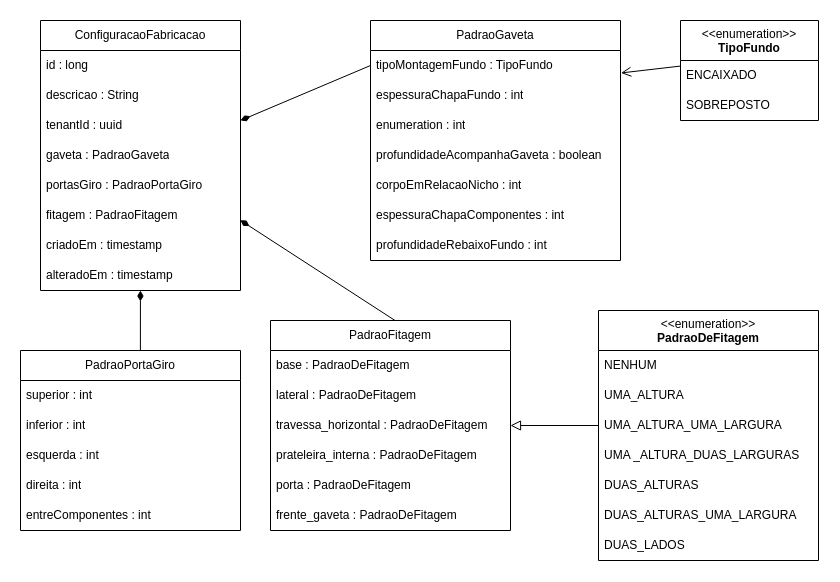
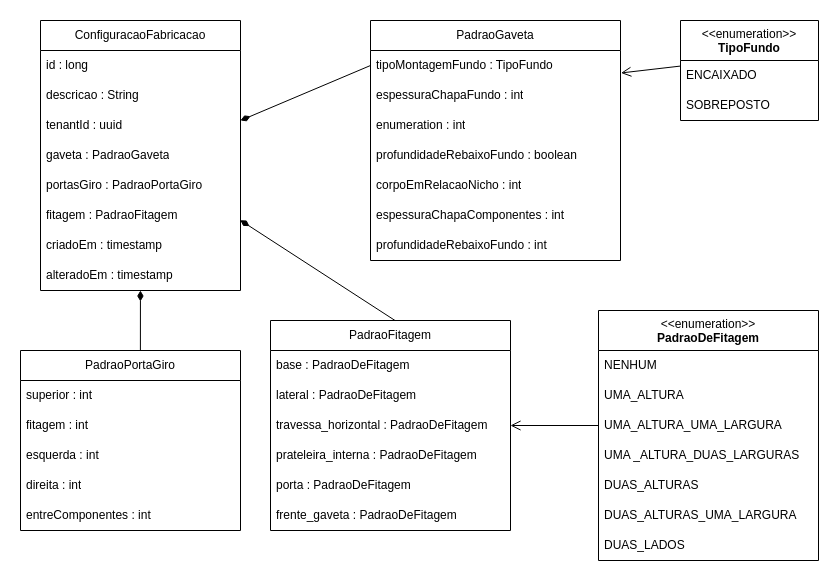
node "profundidadeAcompanhaGaveta : boolean": label "profundidadeAcompanhaGaveta : boolean" -> "profundidadeRebaixoFundo : boolean"
node "inferior : int": label "inferior : int" -> "fitagem : int"
edge "UMA_ALTURA_UMA_LARGURA" -> "travessa_horizontal : PadraoDeFitagem": arrowhead block -> open
